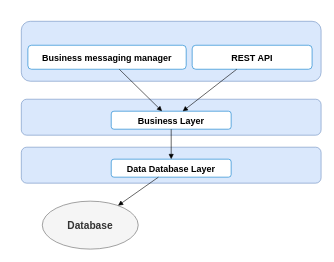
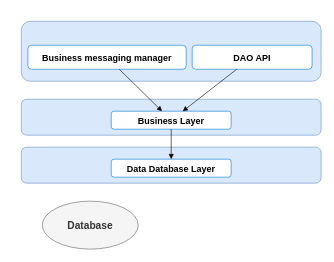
node "REST API": label "REST API" -> "DAO API"
edge "Data Database Layer" -> "Database": removed
